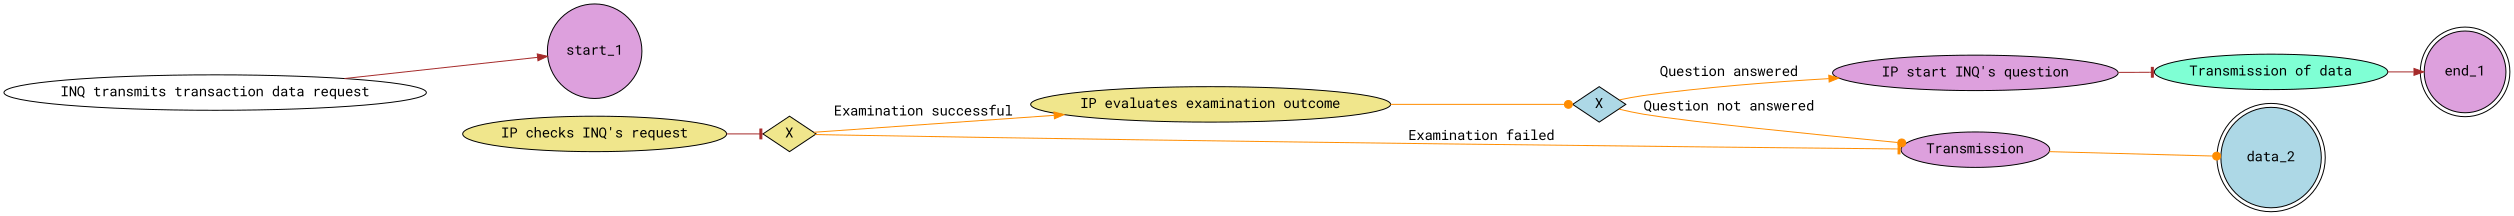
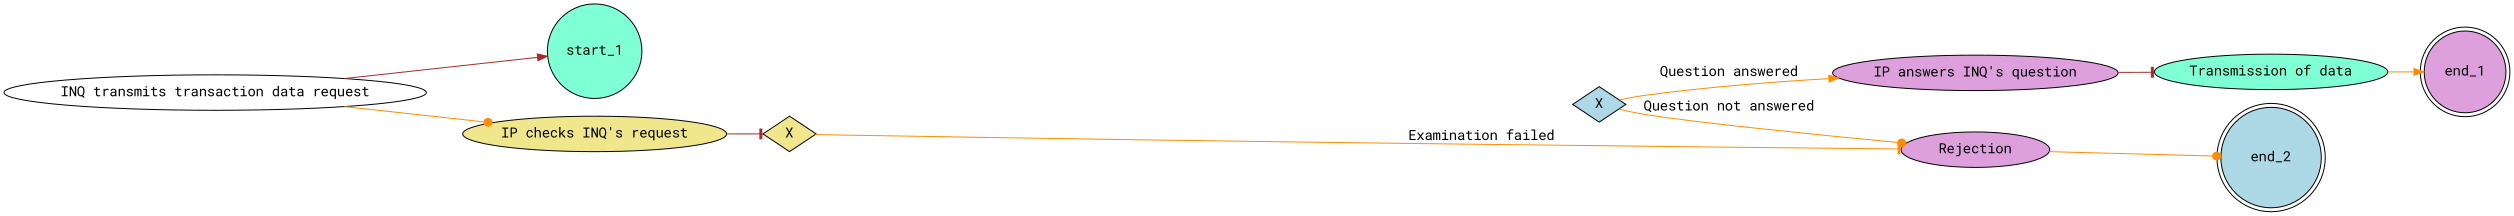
node "start_1": fillcolor plum -> aquamarine
edge "Transmission of data" -> "end_1": color brown -> darkorange
node "IP start INQ's question": label "IP start INQ's question" -> "IP answers INQ's question"
node "IP evaluates examination outcome": removed
edge "INQ transmits transaction data request" -> "IP checks INQ's request": added
node "Transmission": label "Transmission" -> "Rejection"
node "data_2": label "data_2" -> "end_2"
